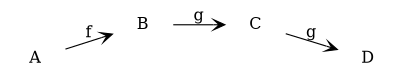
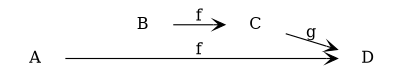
edge "B" -> "C": label "g" -> "f"
edge "A" -> "B": now "A" -> "D"
